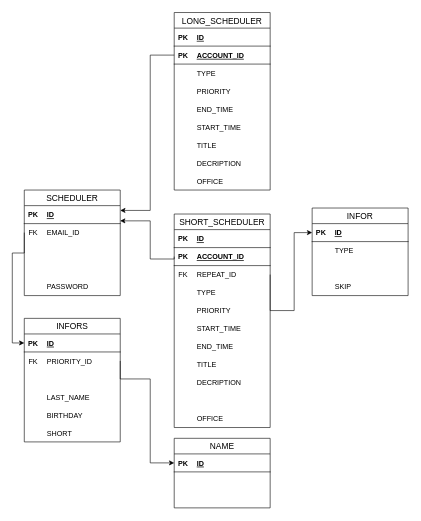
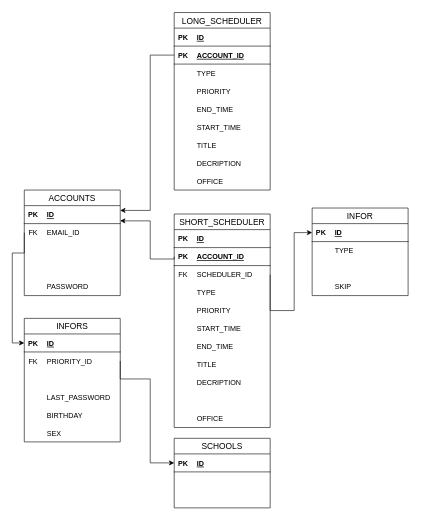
node "SCHEDULER": label "SCHEDULER" -> "ACCOUNTS"
node "REPEAT_ID": label "REPEAT_ID" -> "SCHEDULER_ID"
node "LAST_NAME": label "LAST_NAME" -> "LAST_PASSWORD"
node "SHORT": label "SHORT" -> "SEX"
node "NAME": label "NAME" -> "SCHOOLS"
